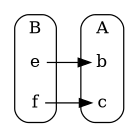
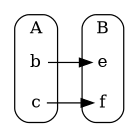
edge "e" -> "b": reversed
edge "f" -> "c": reversed
